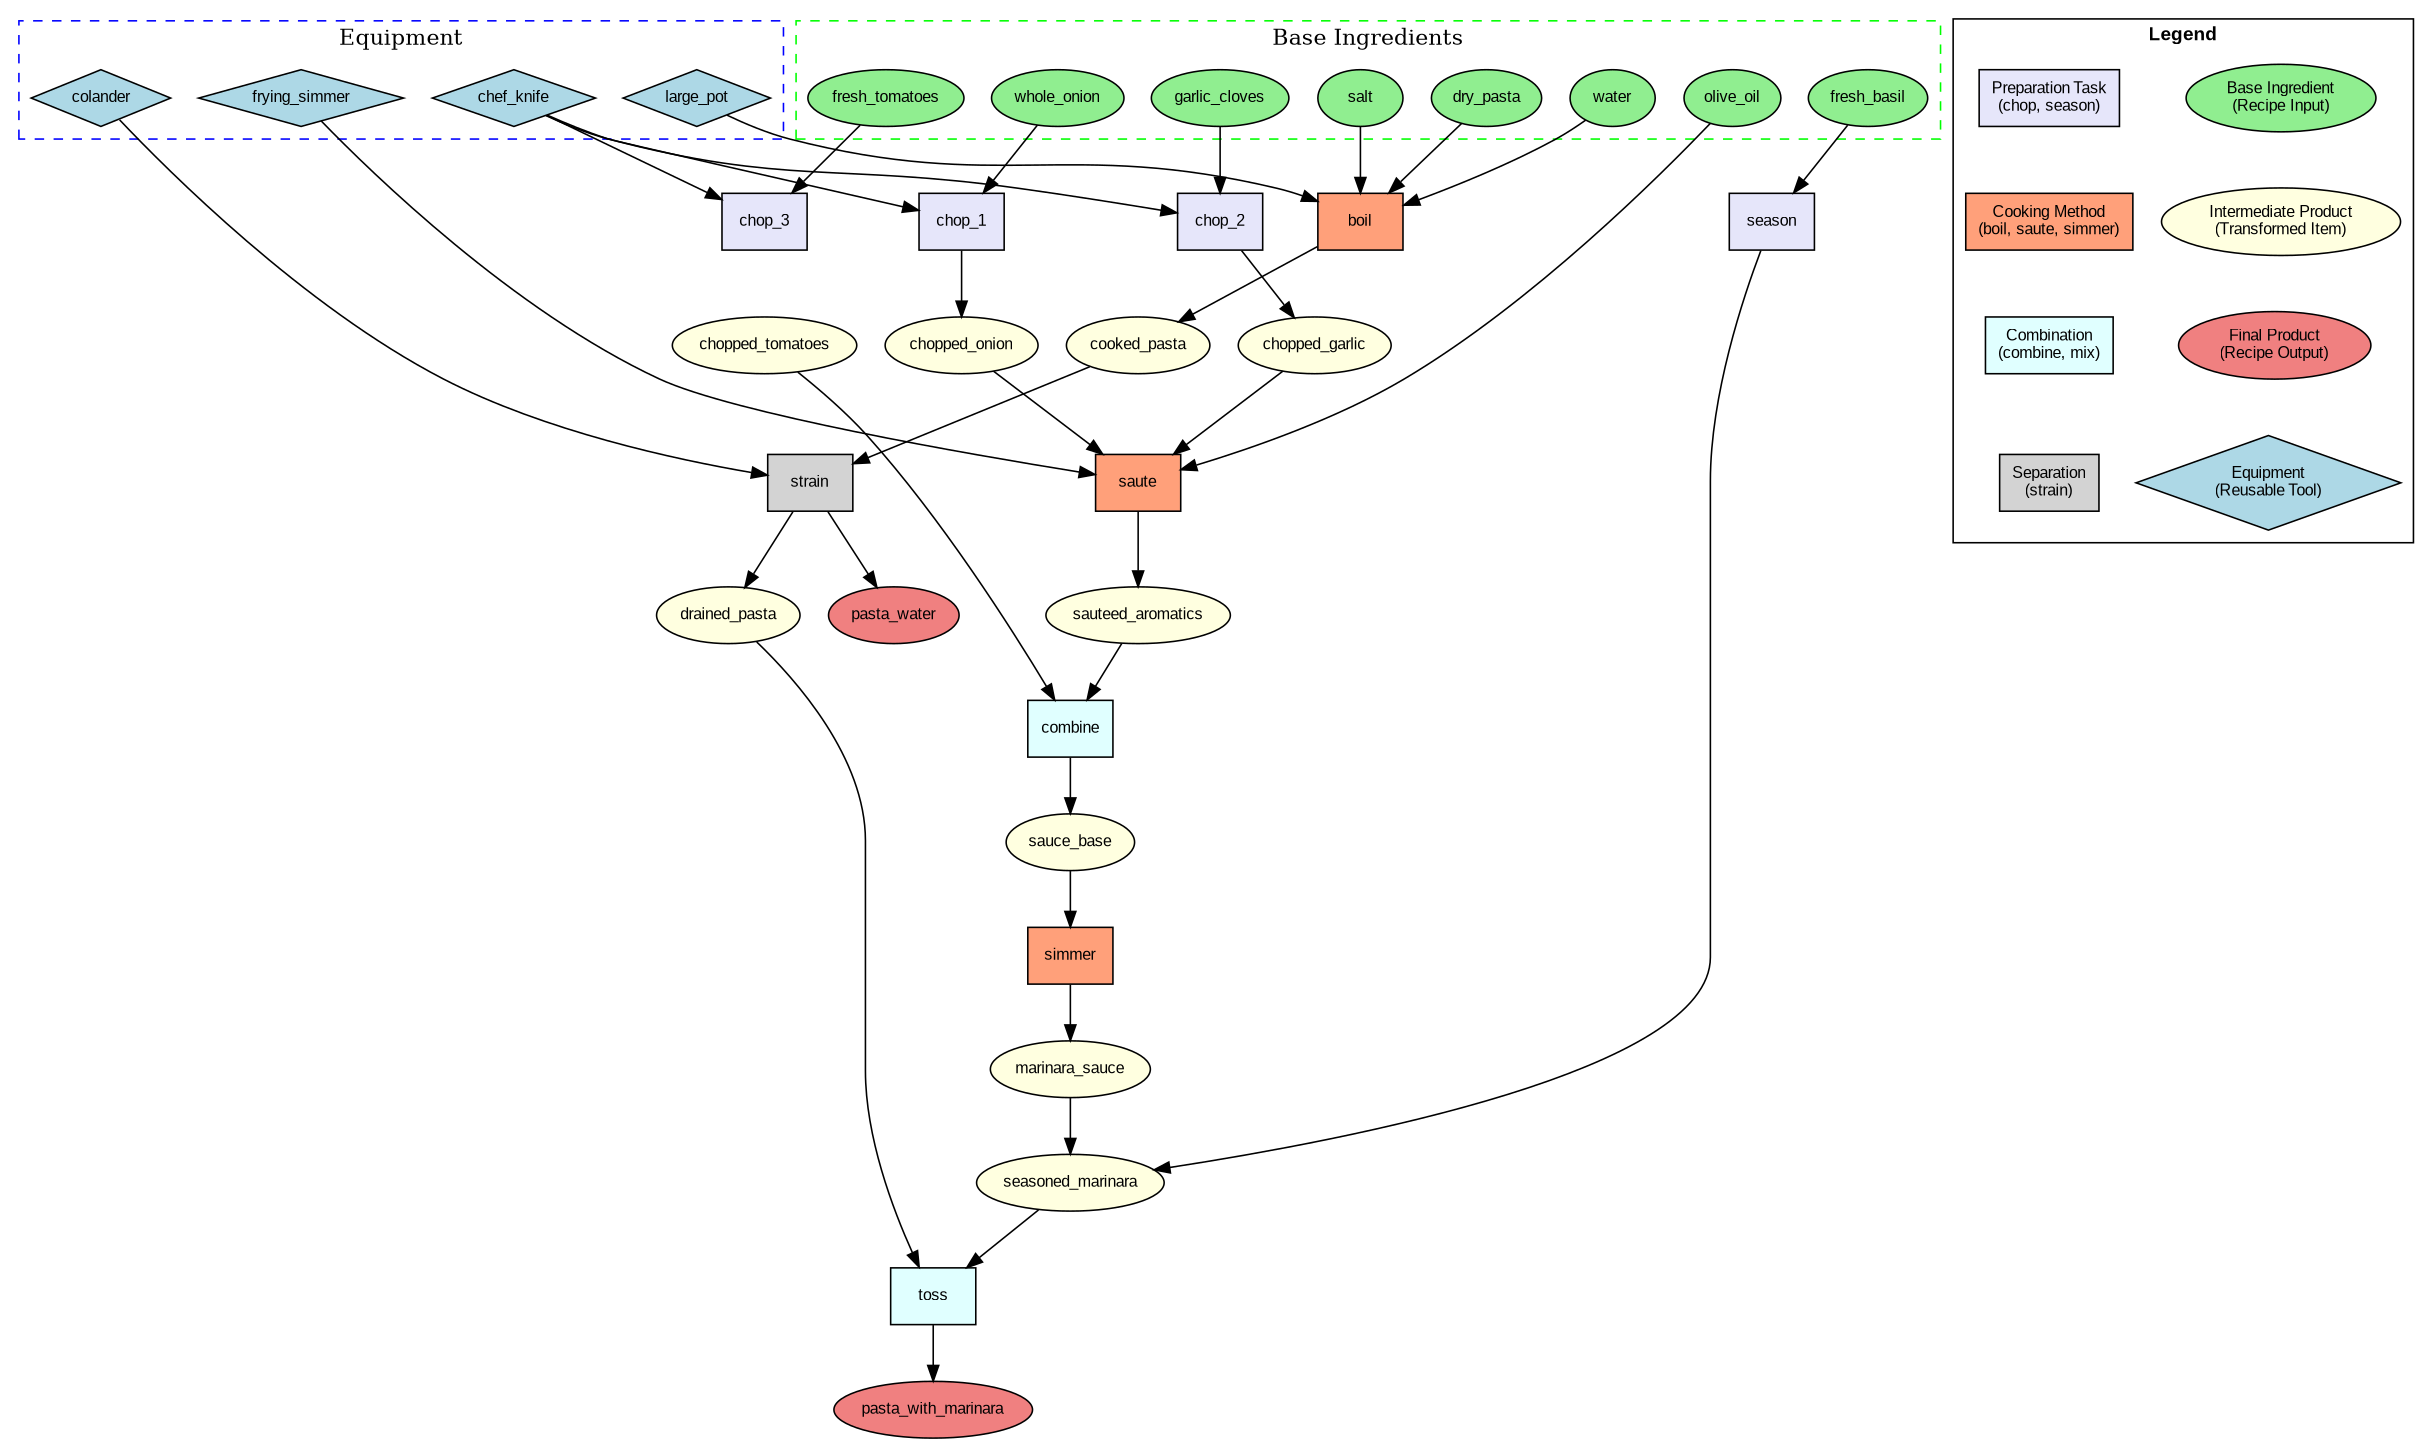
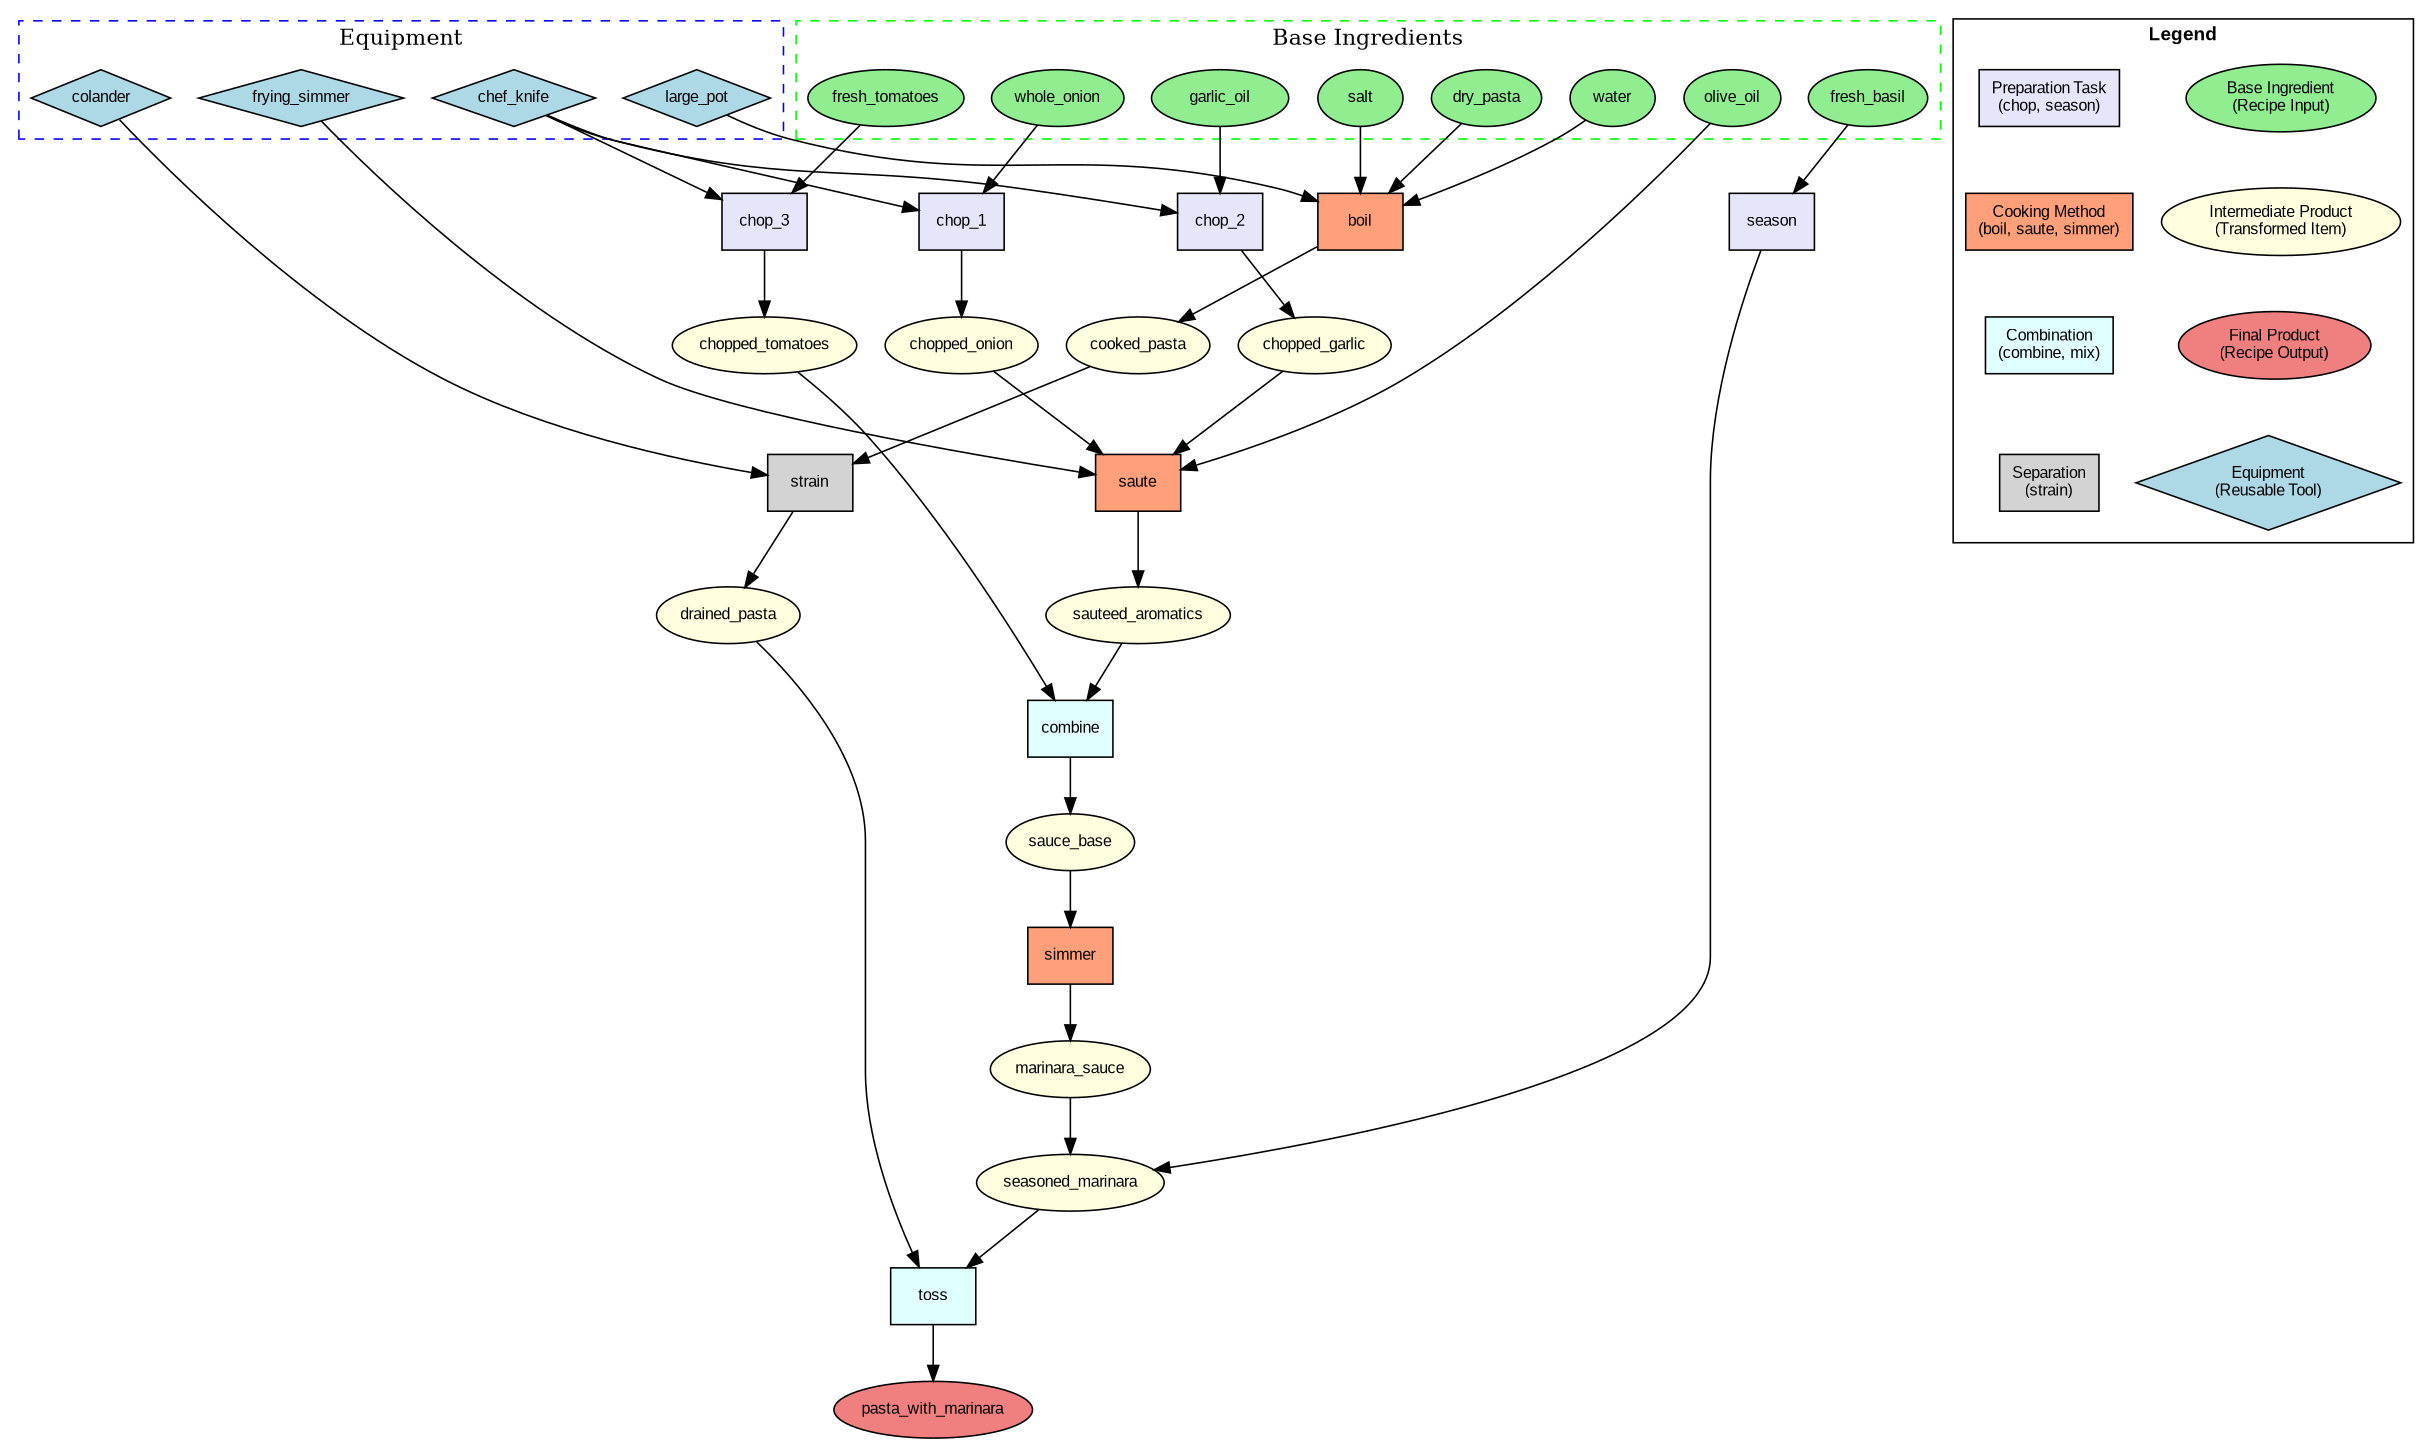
node "garlic_cloves": label "garlic_cloves" -> "garlic_oil"
edge "chop_3" -> "chopped_tomatoes": added
node "pasta_water": removed
